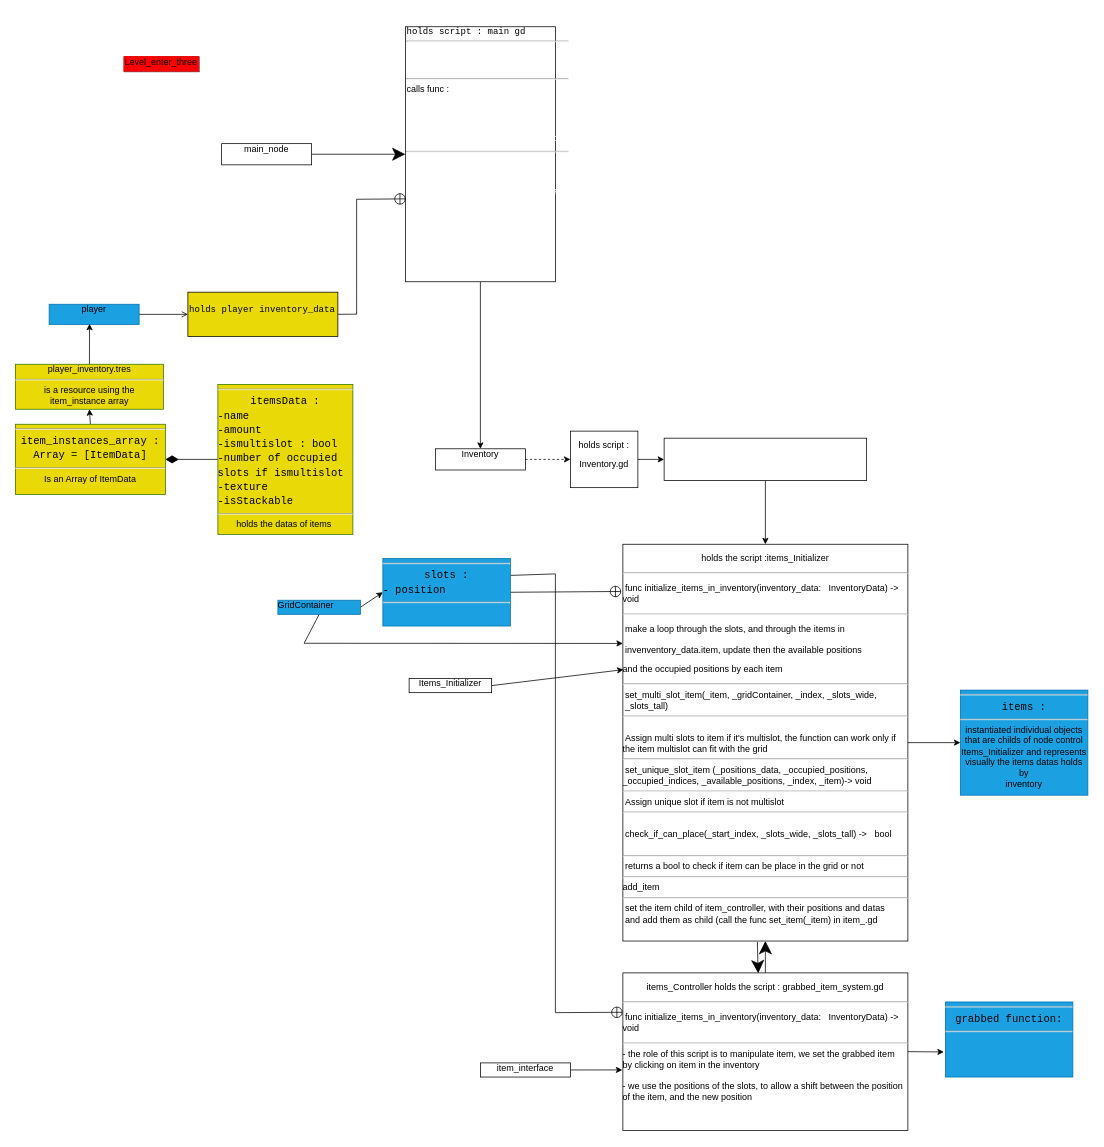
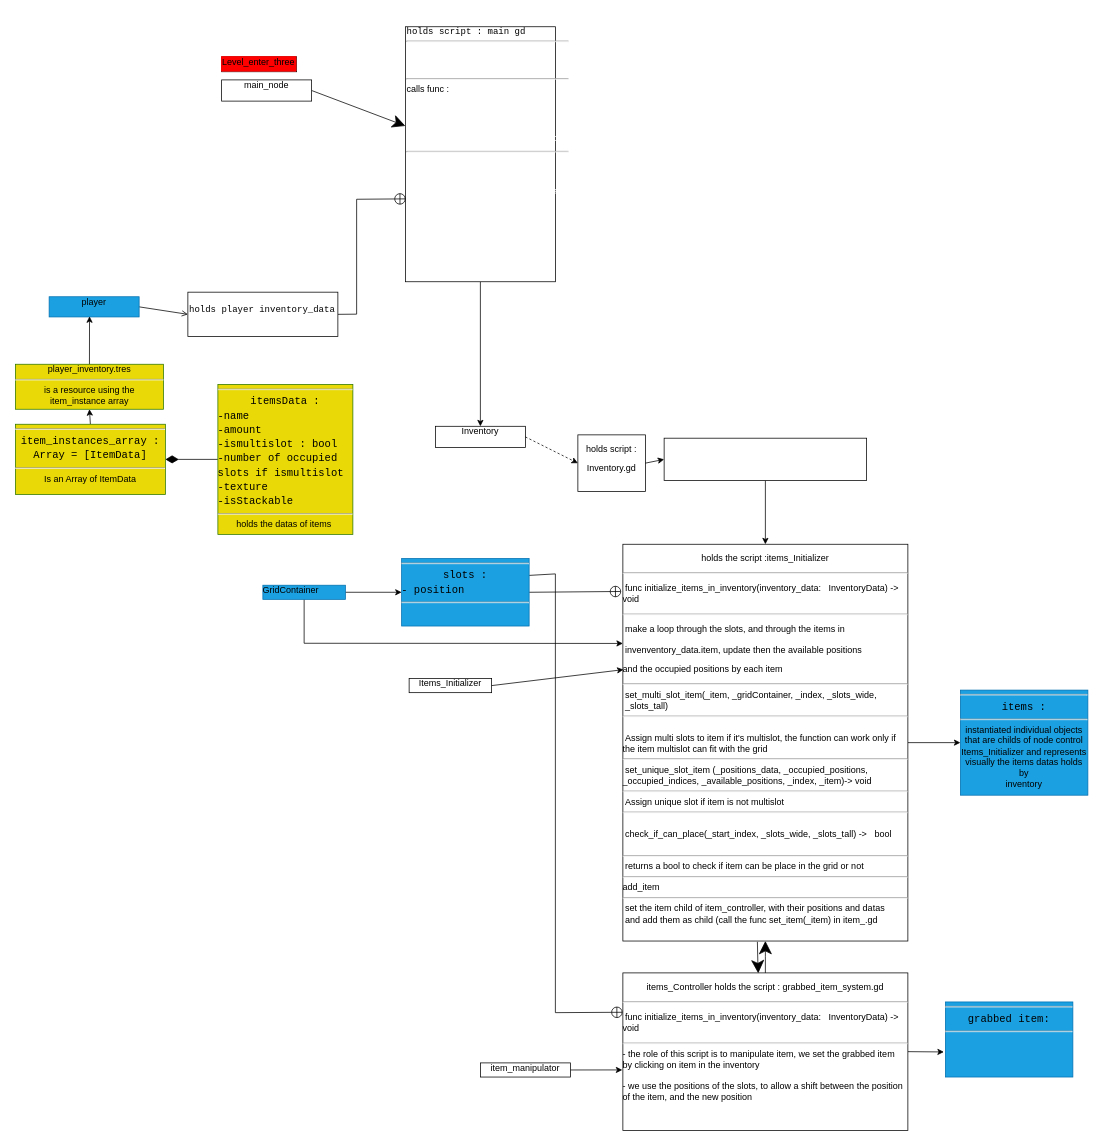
node "Level_enter_three": moved (162, 64) -> (259, 64)
node "main_node": moved (267, 154) -> (267, 90)
node "player": moved (94, 314) -> (94, 307)
node "holds player inventory_data": fillcolor #e8d907 -> #ffffff
node "Inventory": moved (480, 459) -> (480, 437)
node "holds script : Inventory.gd": moved (604, 459) -> (612, 463)
node "slots : - position": moved (447, 592) -> (465, 592)
node "GridContainer": moved (319, 607) -> (304, 592)
node "grabbed function:": label "grabbed function:" -> "grabbed item:"
node "item_interface": label "item_interface" -> "item_manipulator"
